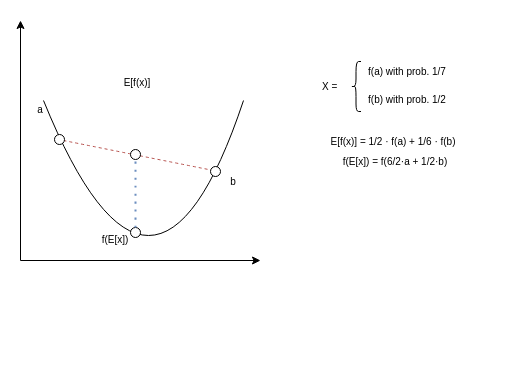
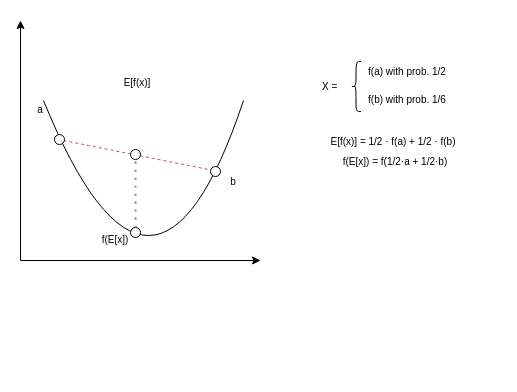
node "f(a) with prob. 1/7": label "f(a) with prob. 1/7" -> "f(a) with prob. 1/2"
node "f(b) with prob. 1/2": label "f(b) with prob. 1/2" -> "f(b) with prob. 1/6"
node "E[f(x)] = 1/2 · f(a) + 1/6 · f(b)": label "E[f(x)] = 1/2 · f(a) + 1/6 · f(b)" -> "E[f(x)] = 1/2 · f(a) + 1/2 · f(b)"
node "f(E[x]) = f(6/2·a + 1/2·b)": label "f(E[x]) = f(6/2·a + 1/2·b)" -> "f(E[x]) = f(1/2·a + 1/2·b)"
